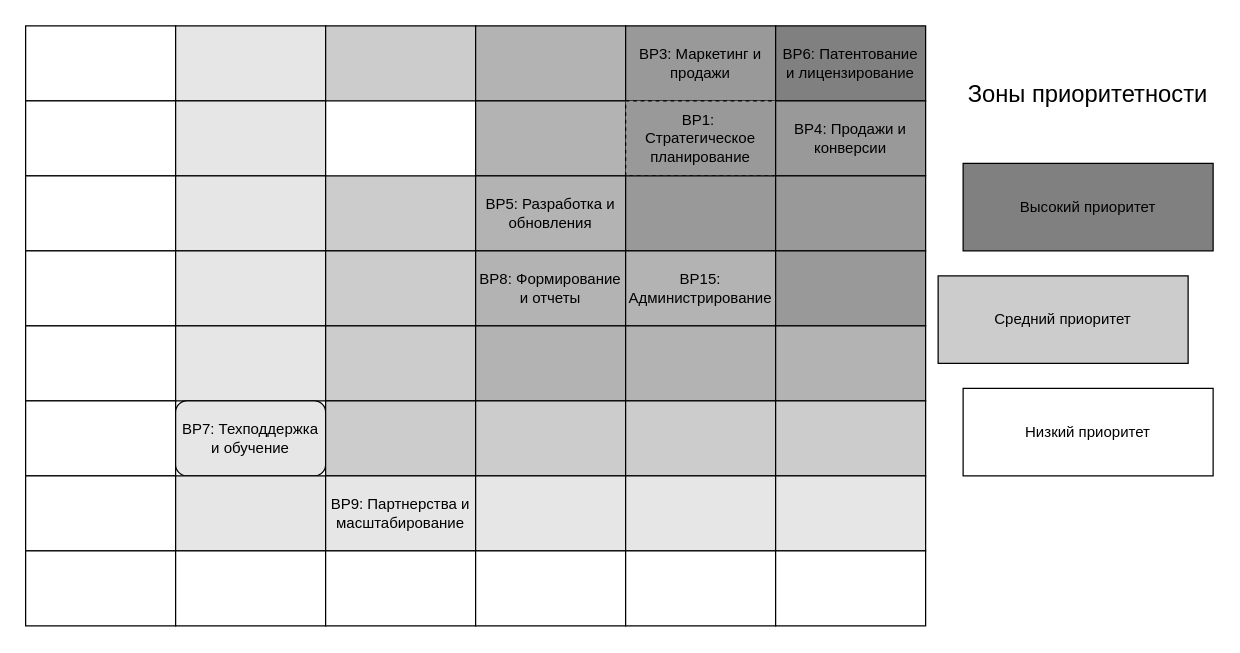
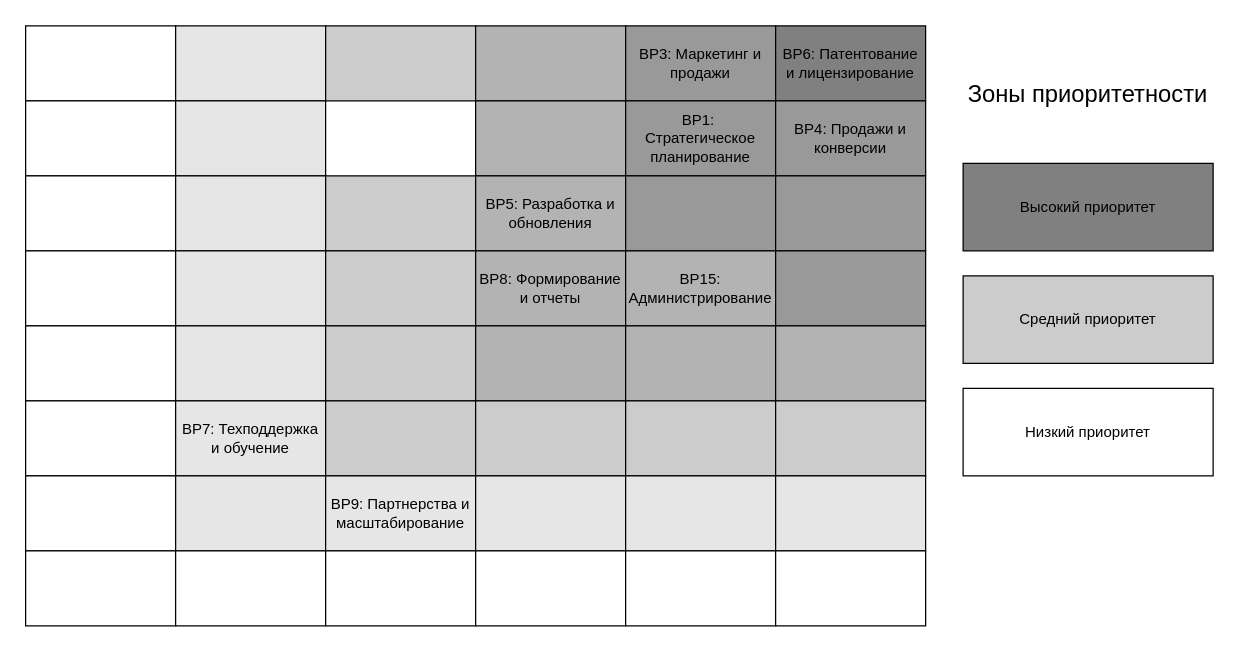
node "BP1: Стратегическое планирование": style dashed -> solid
node "Средний приоритет": moved (1063, 319) -> (1088, 319)
node "BP7: Техподдержка и обучение": shape rounded rectangle -> rectangle
